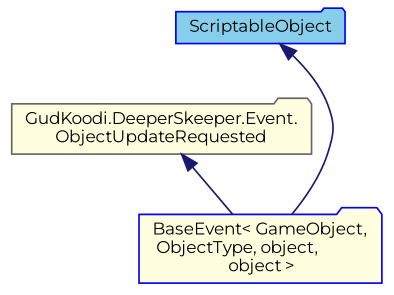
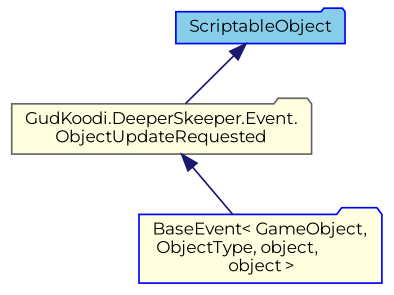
edge "BaseEvent< GameObject, ObjectType, object, object >" -> "ScriptableObject": now "GudKoodi.DeeperSkeeper.Event. ObjectUpdateRequested" -> "ScriptableObject"
